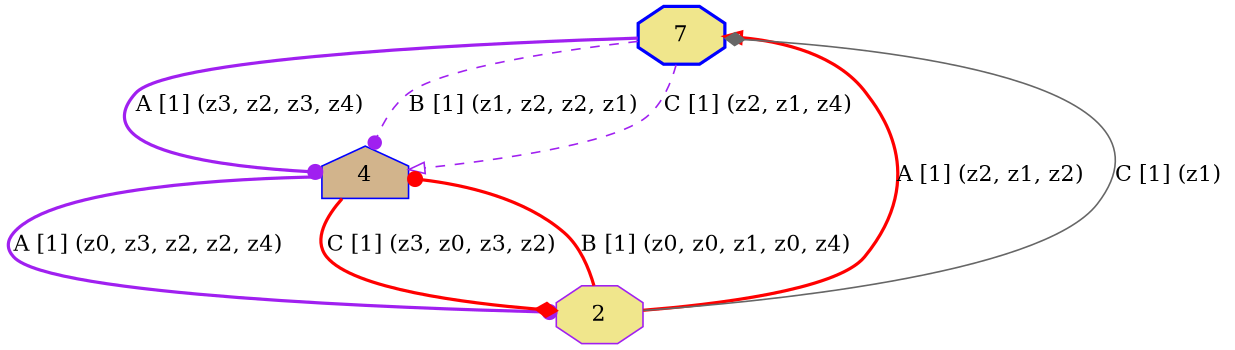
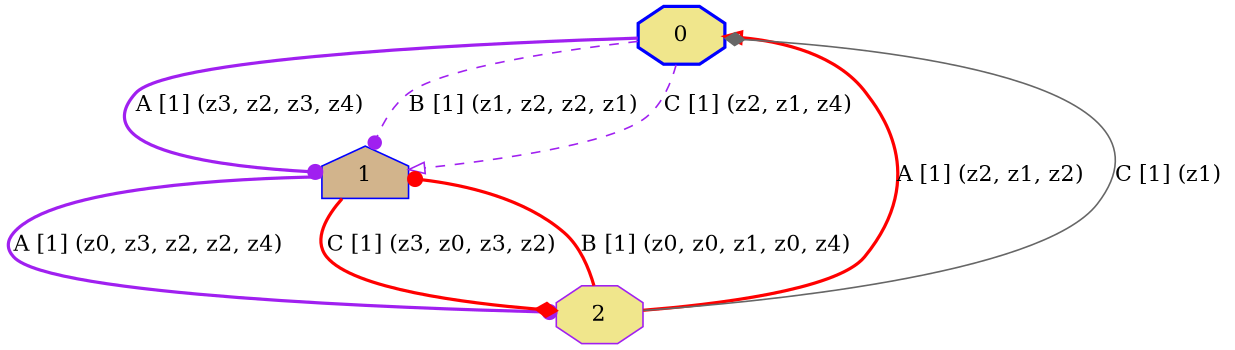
node "7": label "7" -> "0"
node "4": label "4" -> "1"
